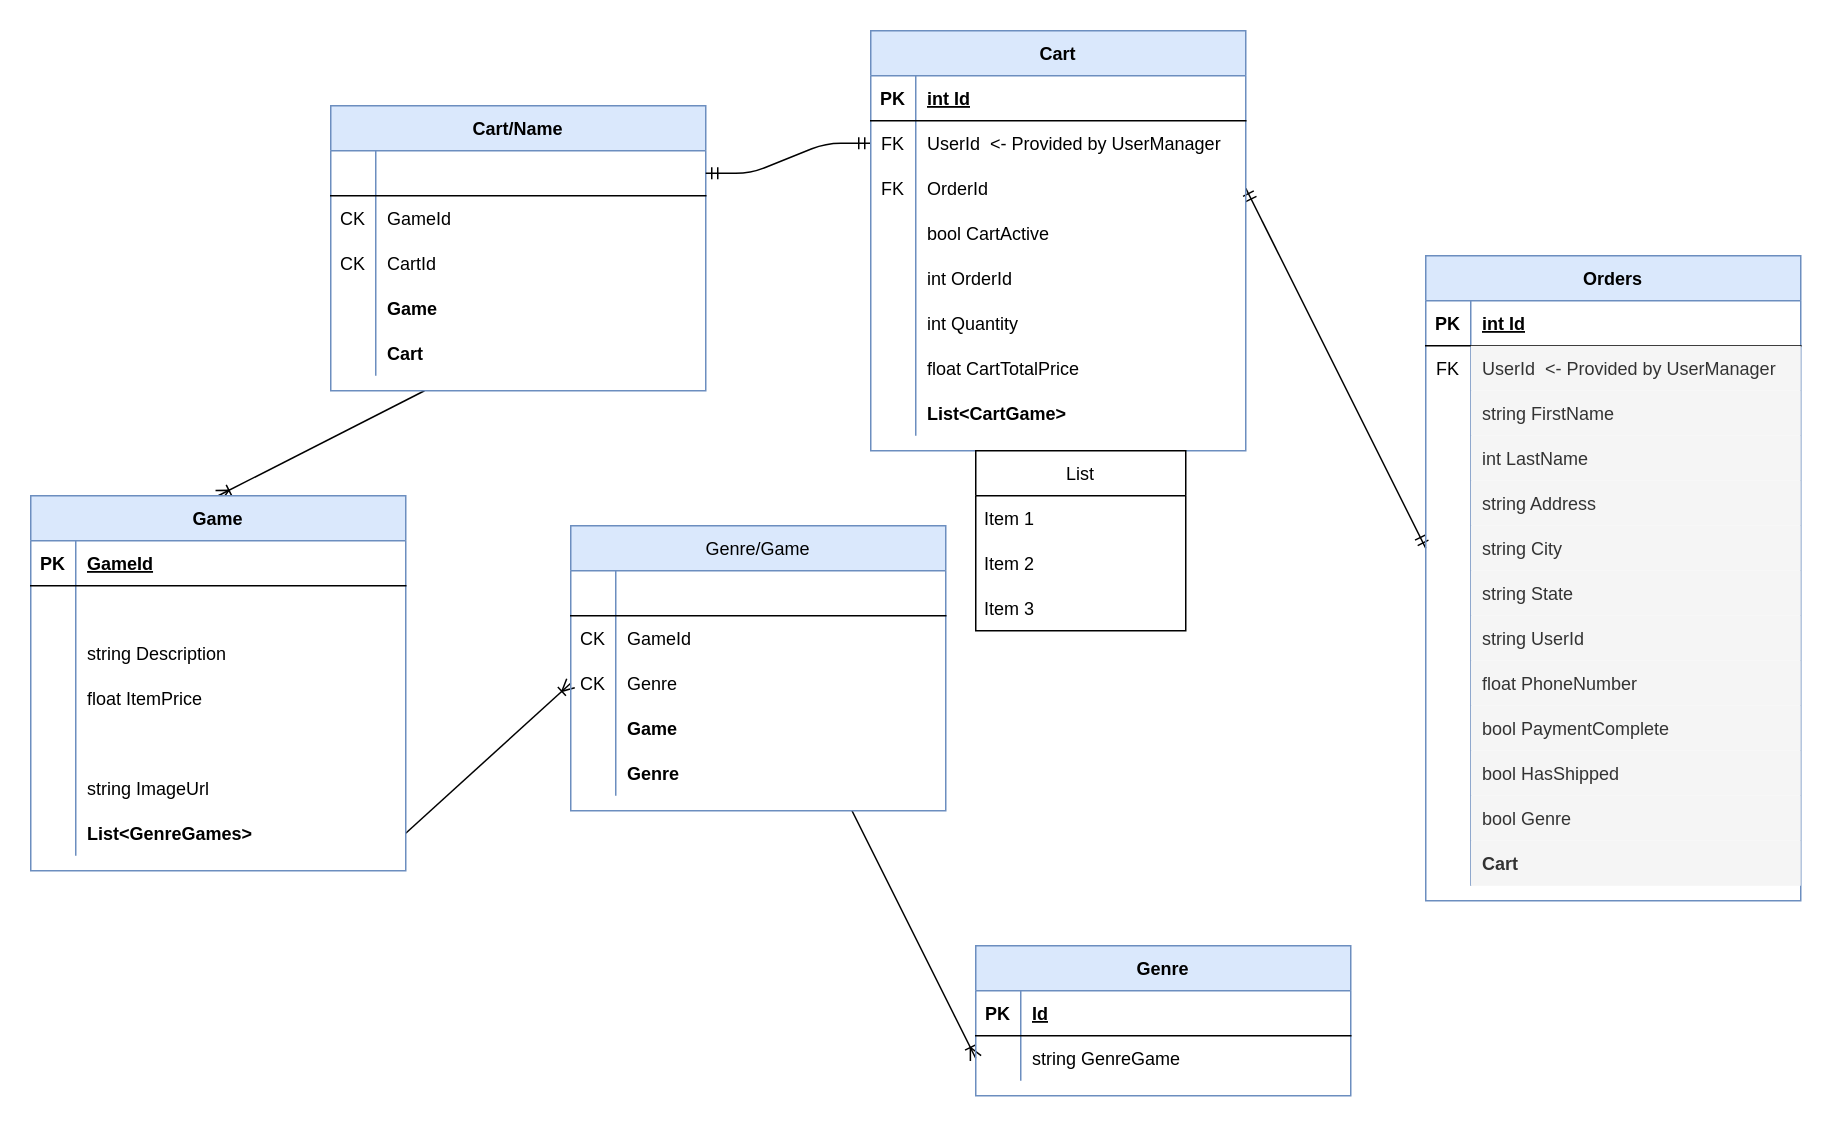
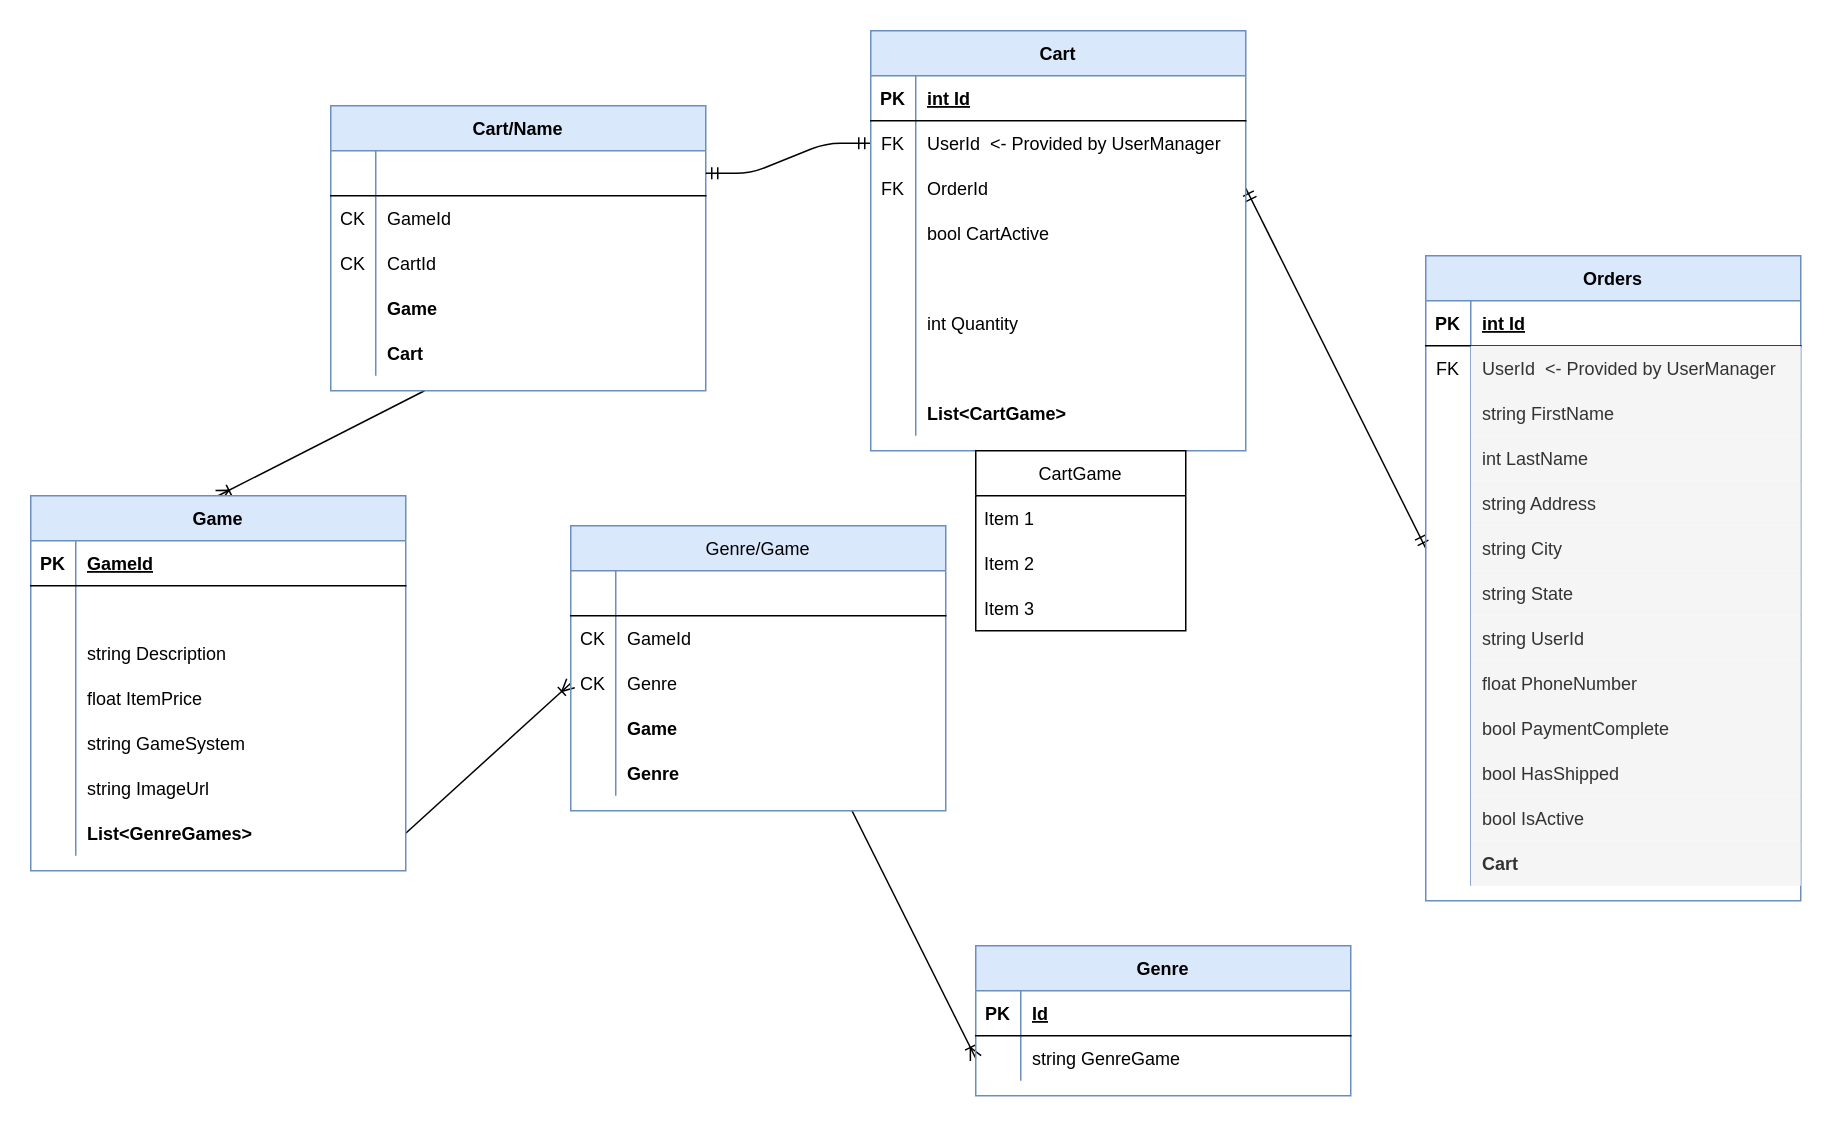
node "int OrderId": removed
node "float CartTotalPrice": removed
node "List": label "List" -> "CartGame"
node "string GameSystem": added
node "bool Genre": label "bool Genre" -> "bool IsActive"
